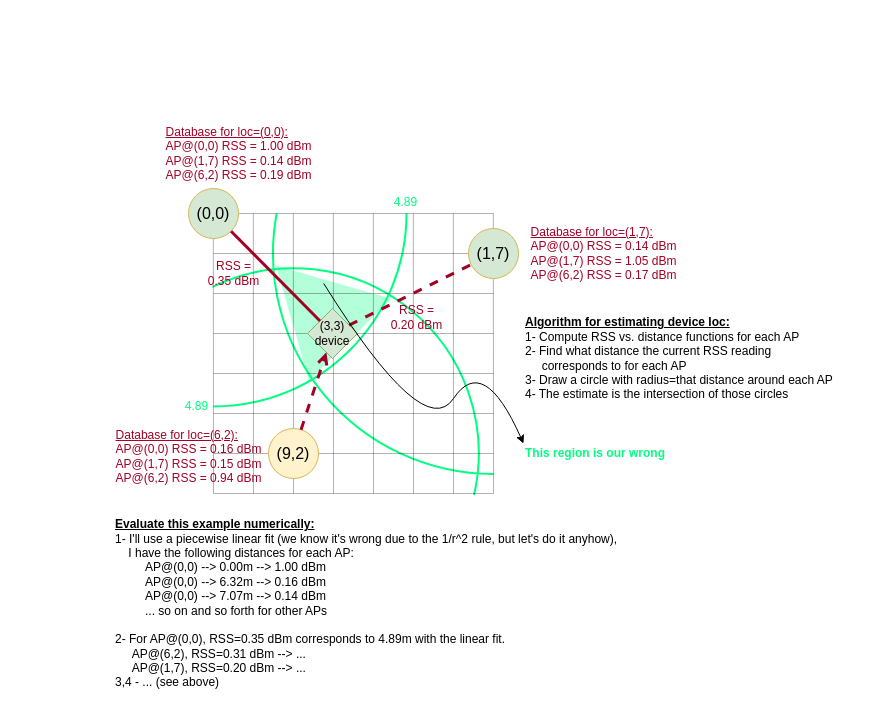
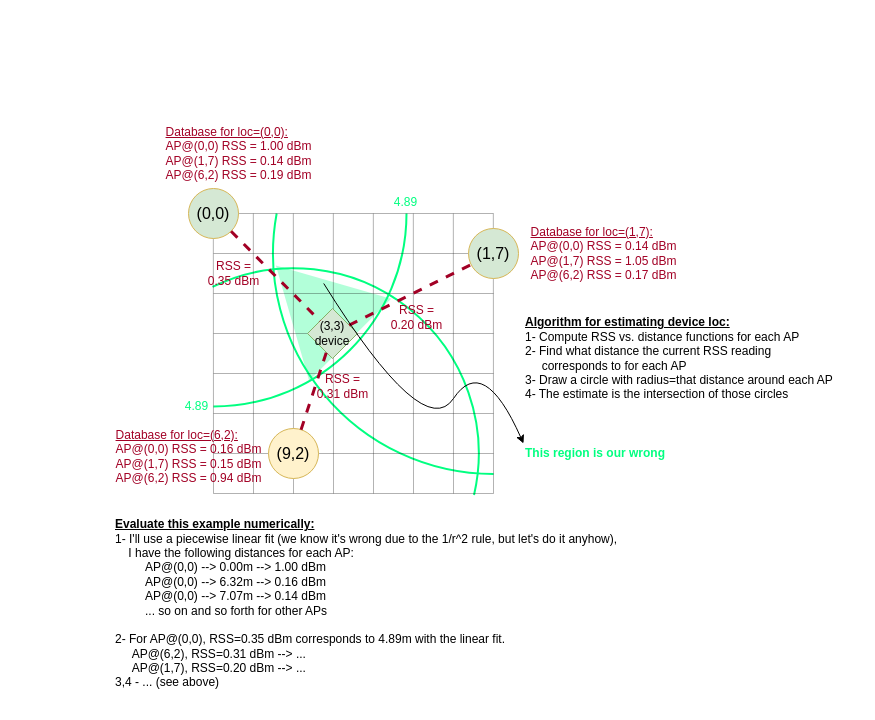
edge "(0,0)" -- "(3,3) device": style solid -> dashed
edge "(9,2)" -> "(3,3) device": arrowhead open -> none
node "RSS = 0.31 dBm": added
